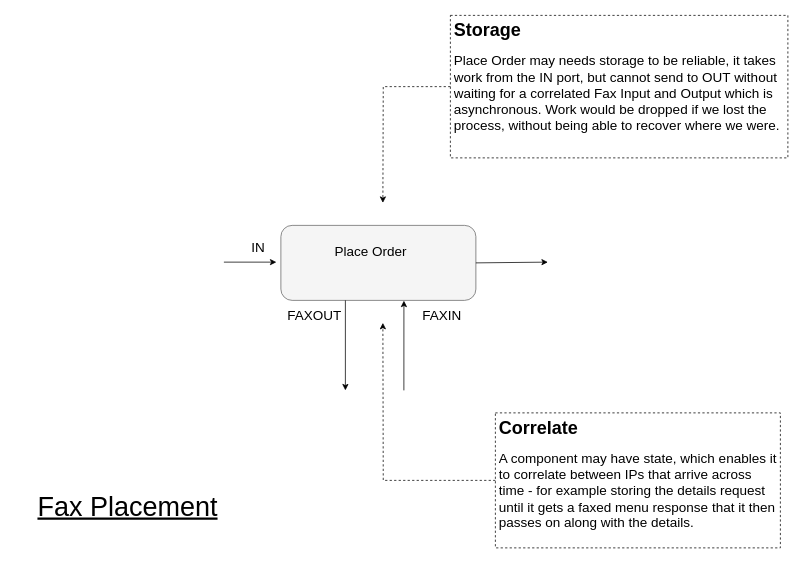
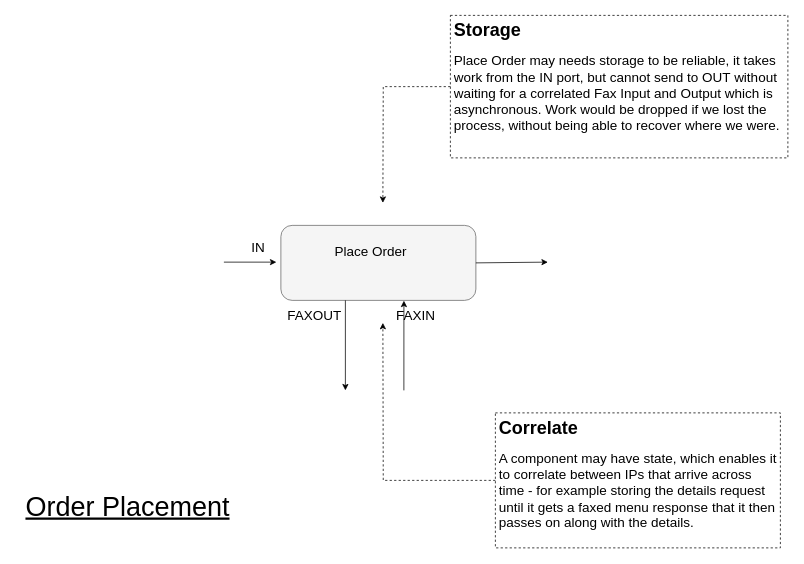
node "FAXIN": moved (442, 315) -> (416, 315)
node "Fax Placement": label "Fax Placement" -> "Order Placement"
